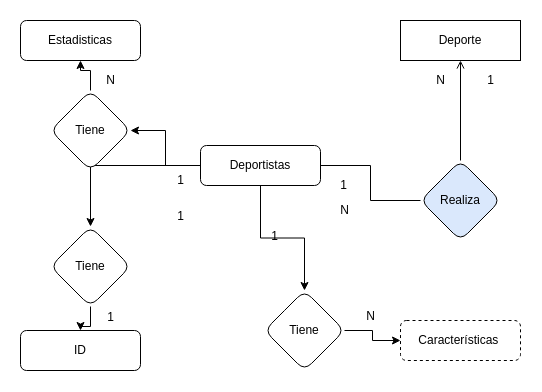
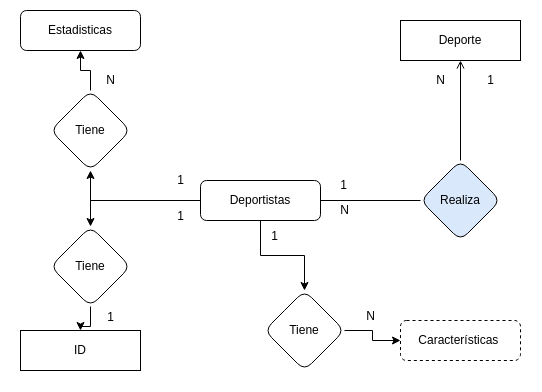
node "Estadisticas": moved (81, 41) -> (81, 31)
node "Deportistas": moved (261, 166) -> (261, 201)
node "ID": shape rounded rectangle -> rectangle
